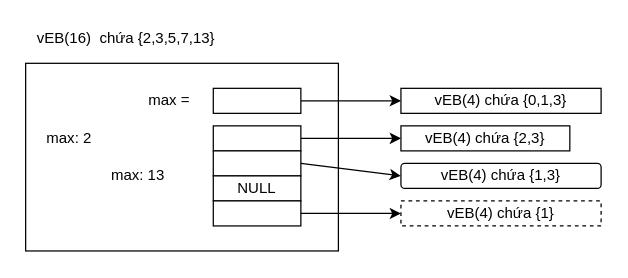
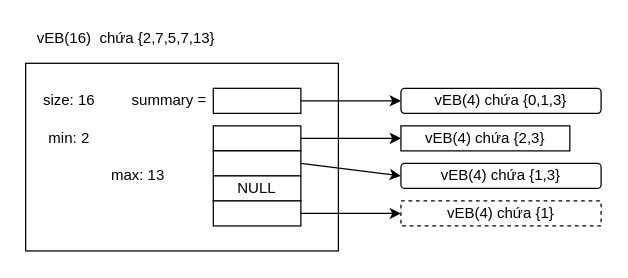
node "vEB(16) chứa {2,3,5,7,13}": label "vEB(16) chứa {2,3,5,7,13}" -> "vEB(16) chứa {2,7,5,7,13}"
node "size: 16": added
node "max =": label "max =" -> "summary ="
node "vEB(4) chứa {0,1,3}": shape rectangle -> rounded rectangle
node "max: 2": label "max: 2" -> "min: 2"
